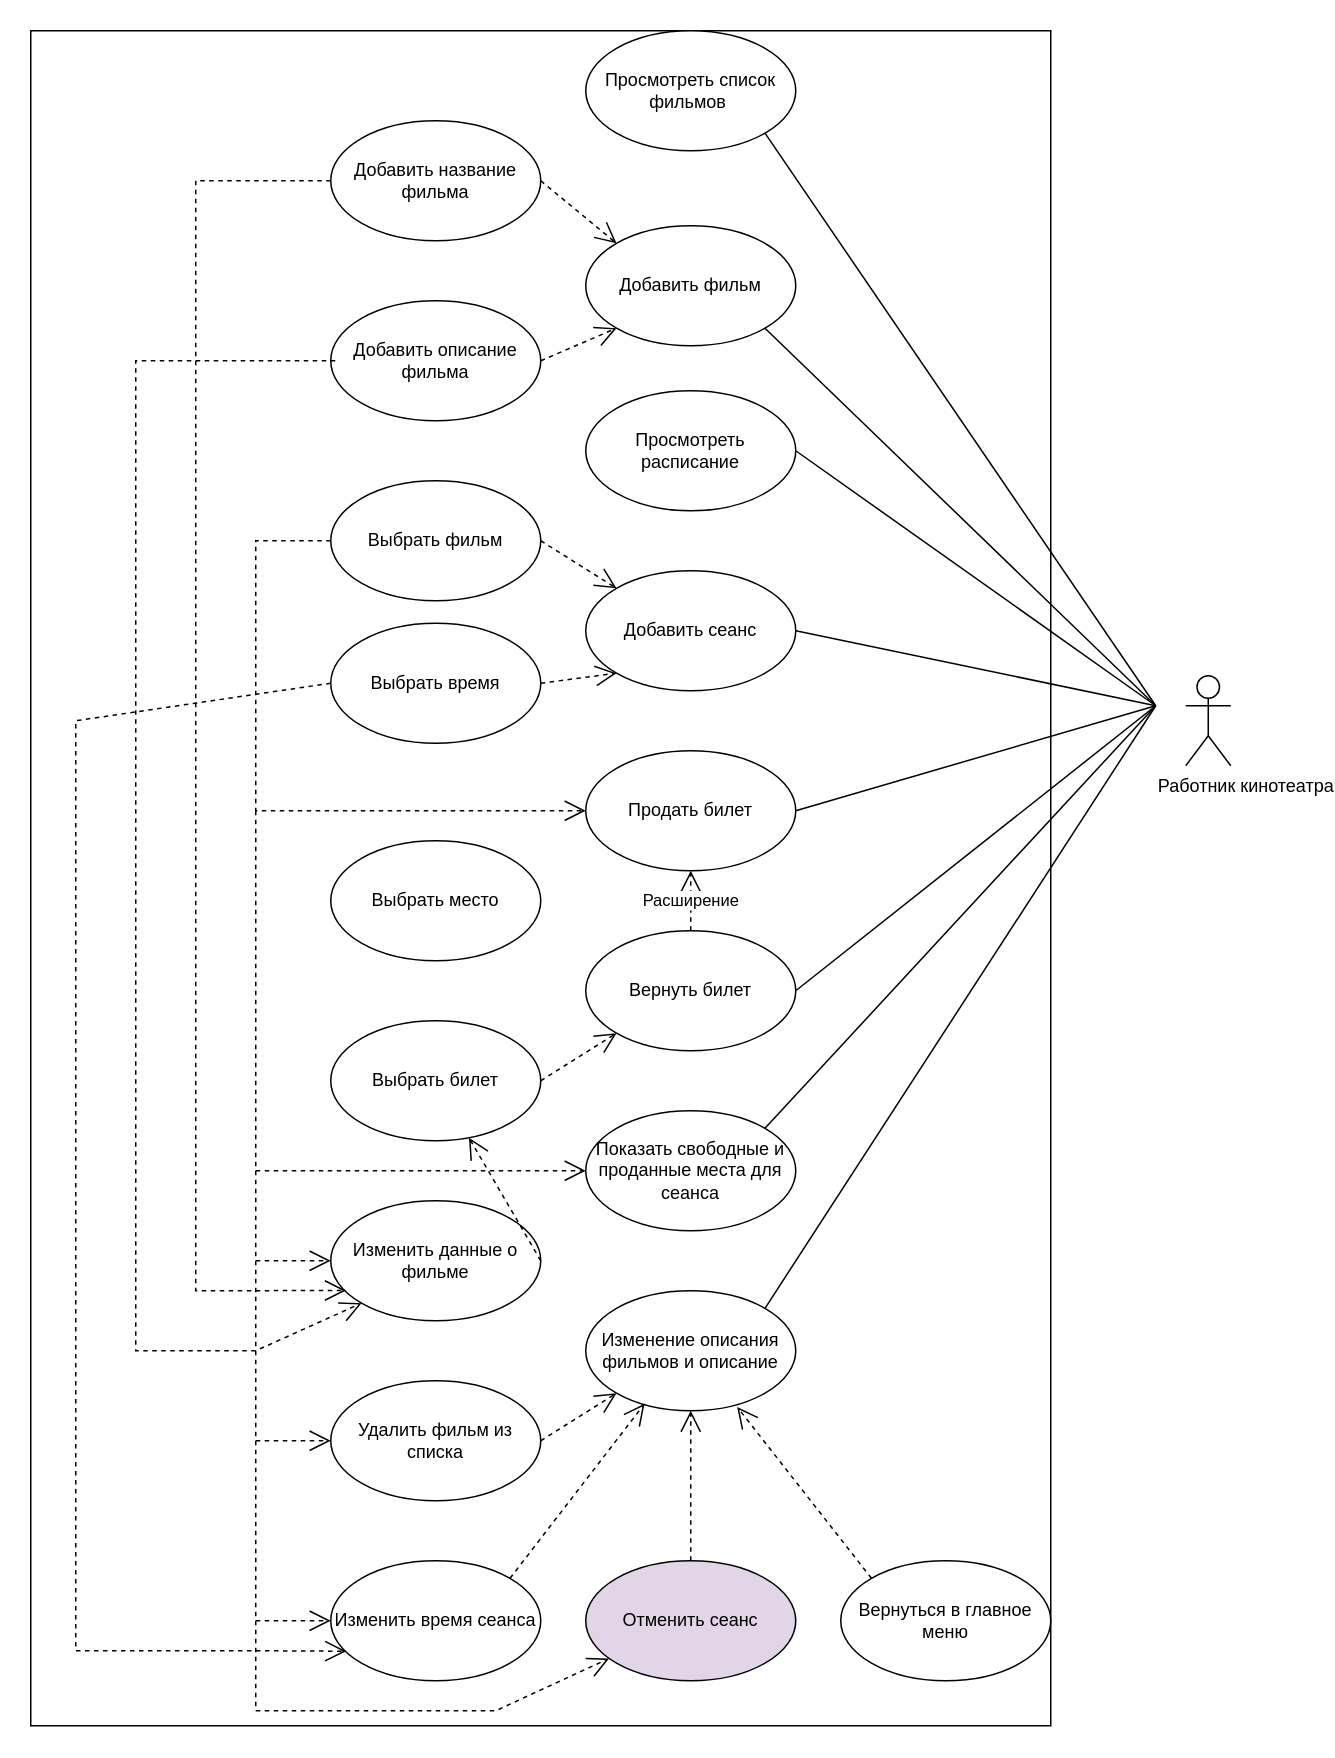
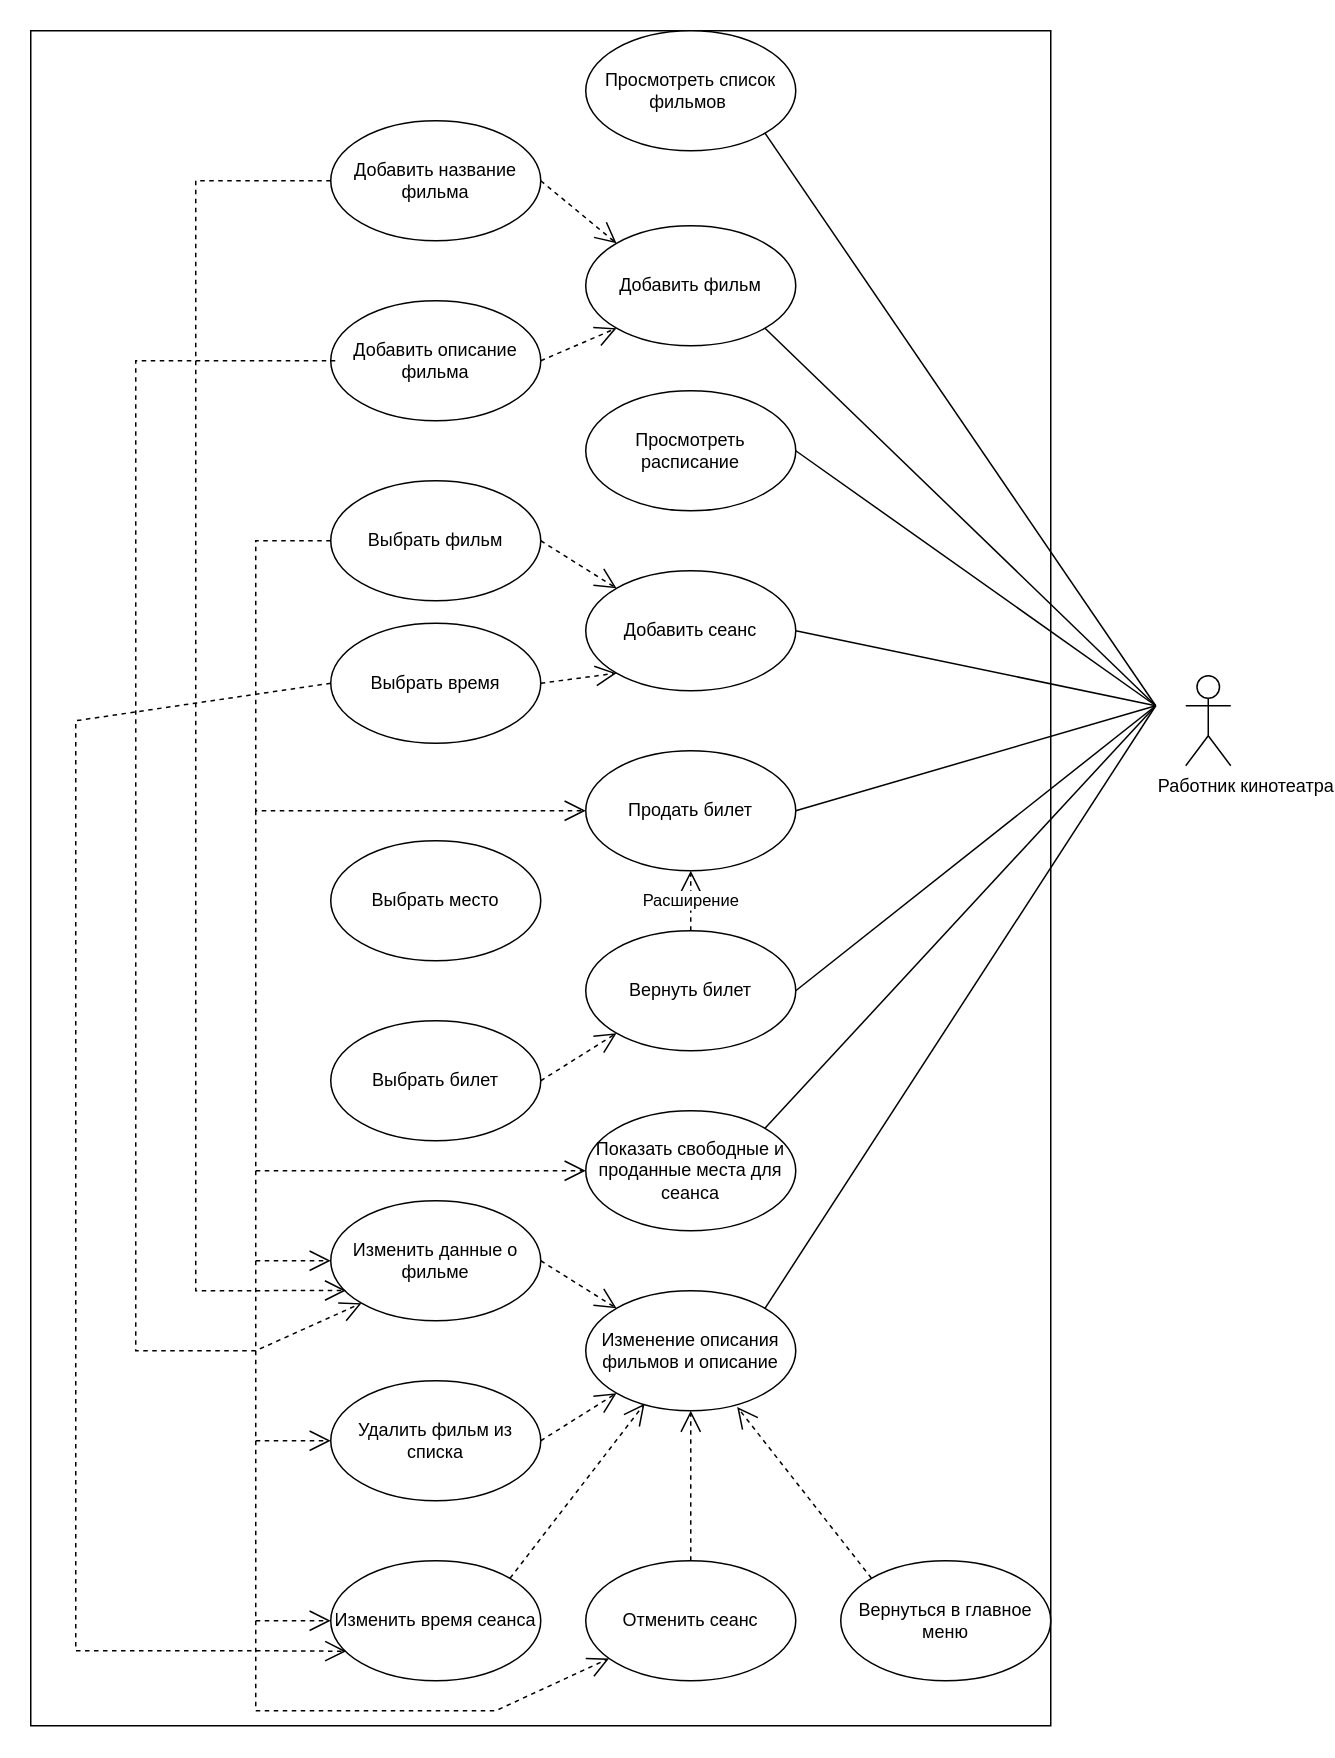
edge "Изменить данные о фильме" -> "Выбрать билет": now "Изменить данные о фильме" -> "Изменение описания фильмов и описание"
node "Отменить сеанс": fillcolor #e1d5e7 -> #ffffff
